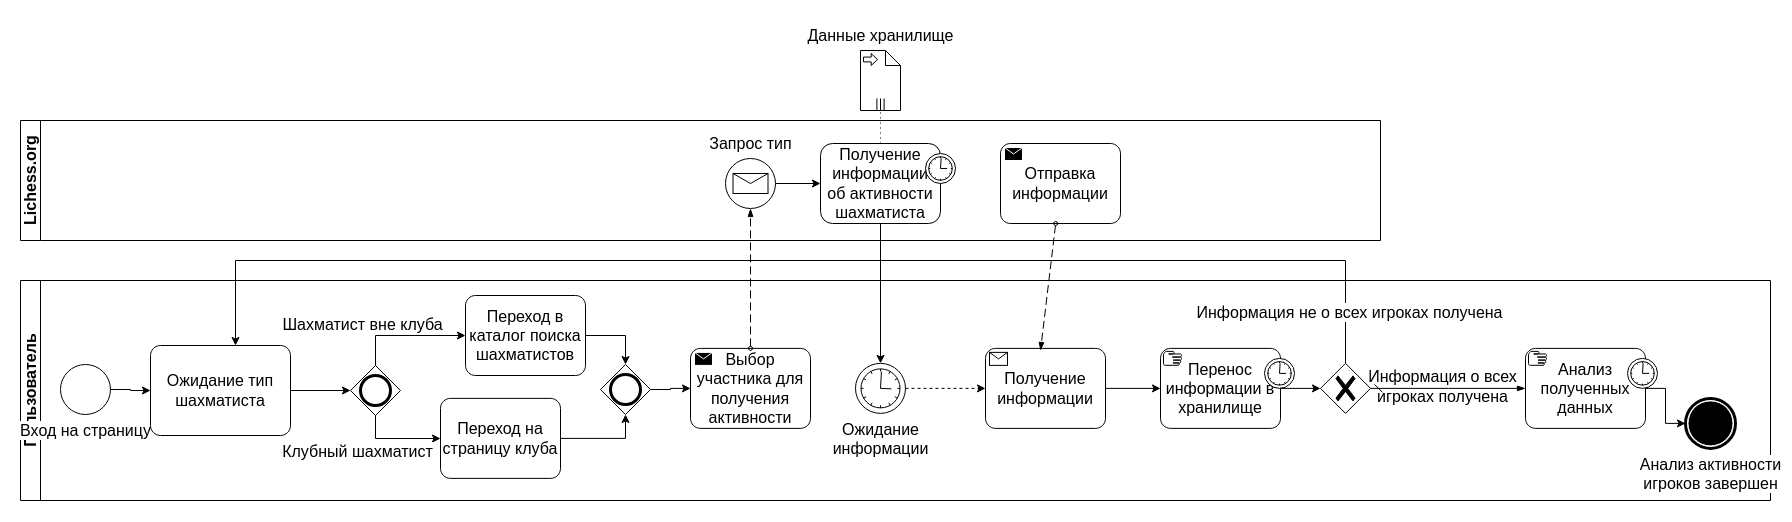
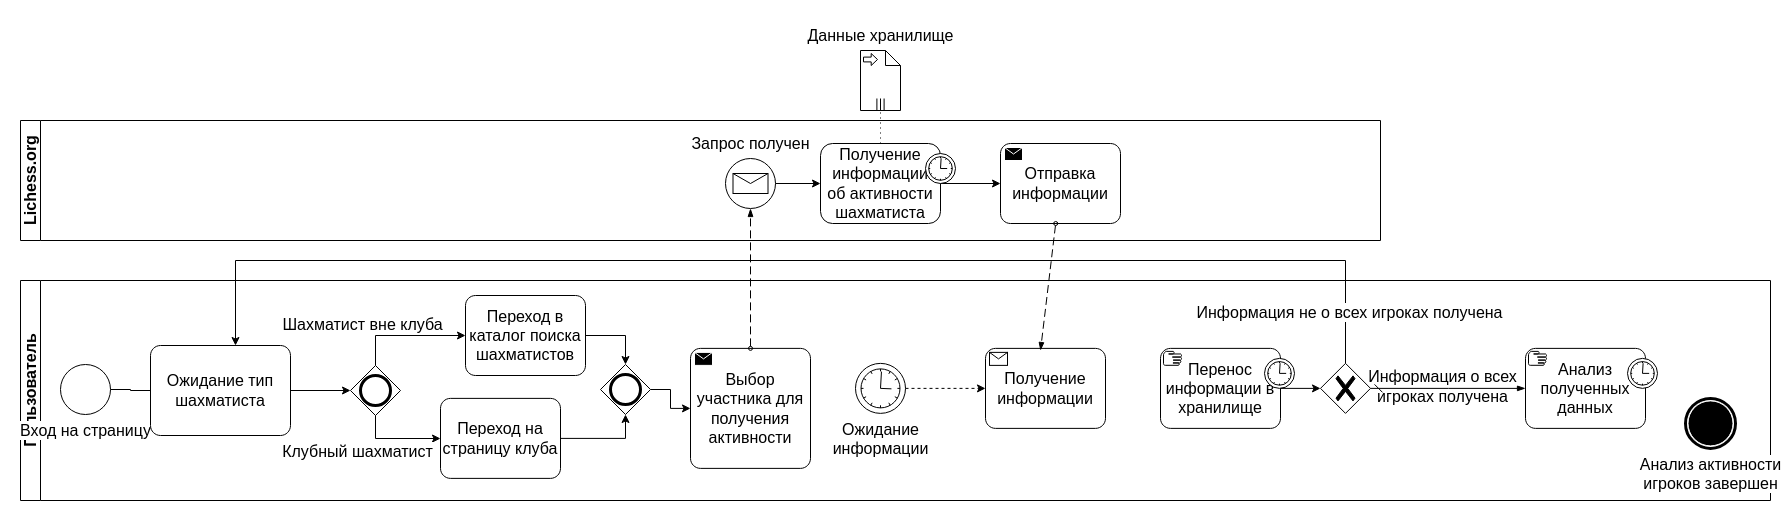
node "Запрос тип": label "Запрос тип" -> "Запрос получен"
edge "Получение информации об активности шахматиста" -> "Ожидание информации": now "Получение информации об активности шахматиста" -> "Отправка информации"
node "Выбор участника для получения активности": size 120x80 -> 120x120
edge "Получение информации" -> "Перенос информации в хранилище": removed
edge "Вход на страницу" -> "Ожидание тип шахматиста": arrowhead classic -> none
edge "Анализполученных данных" -> "Анализ активностиигроков завершен": removed
